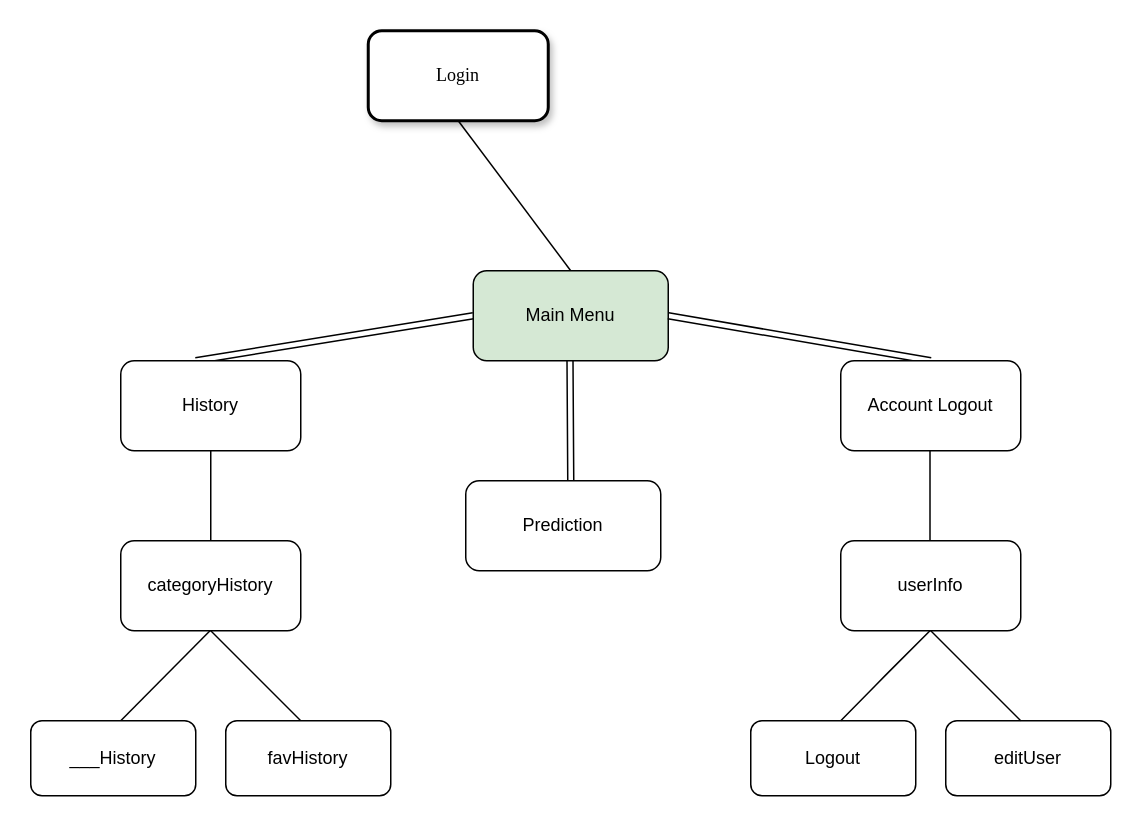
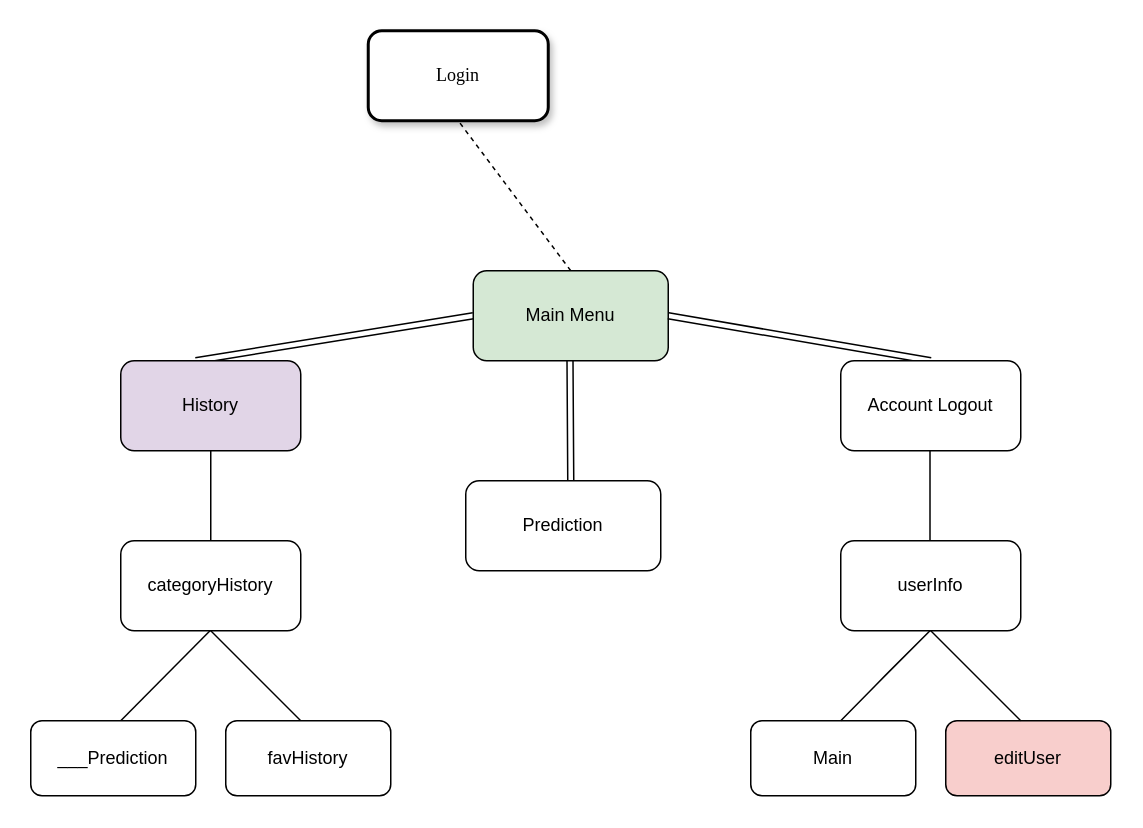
edge "Login" -- "Main Menu": style solid -> dashed
node "History": fillcolor #ffffff -> #e1d5e7
node "___History": label "___History" -> "___Prediction"
node "Logout": label "Logout" -> "Main"
node "editUser": fillcolor #ffffff -> #f8cecc
